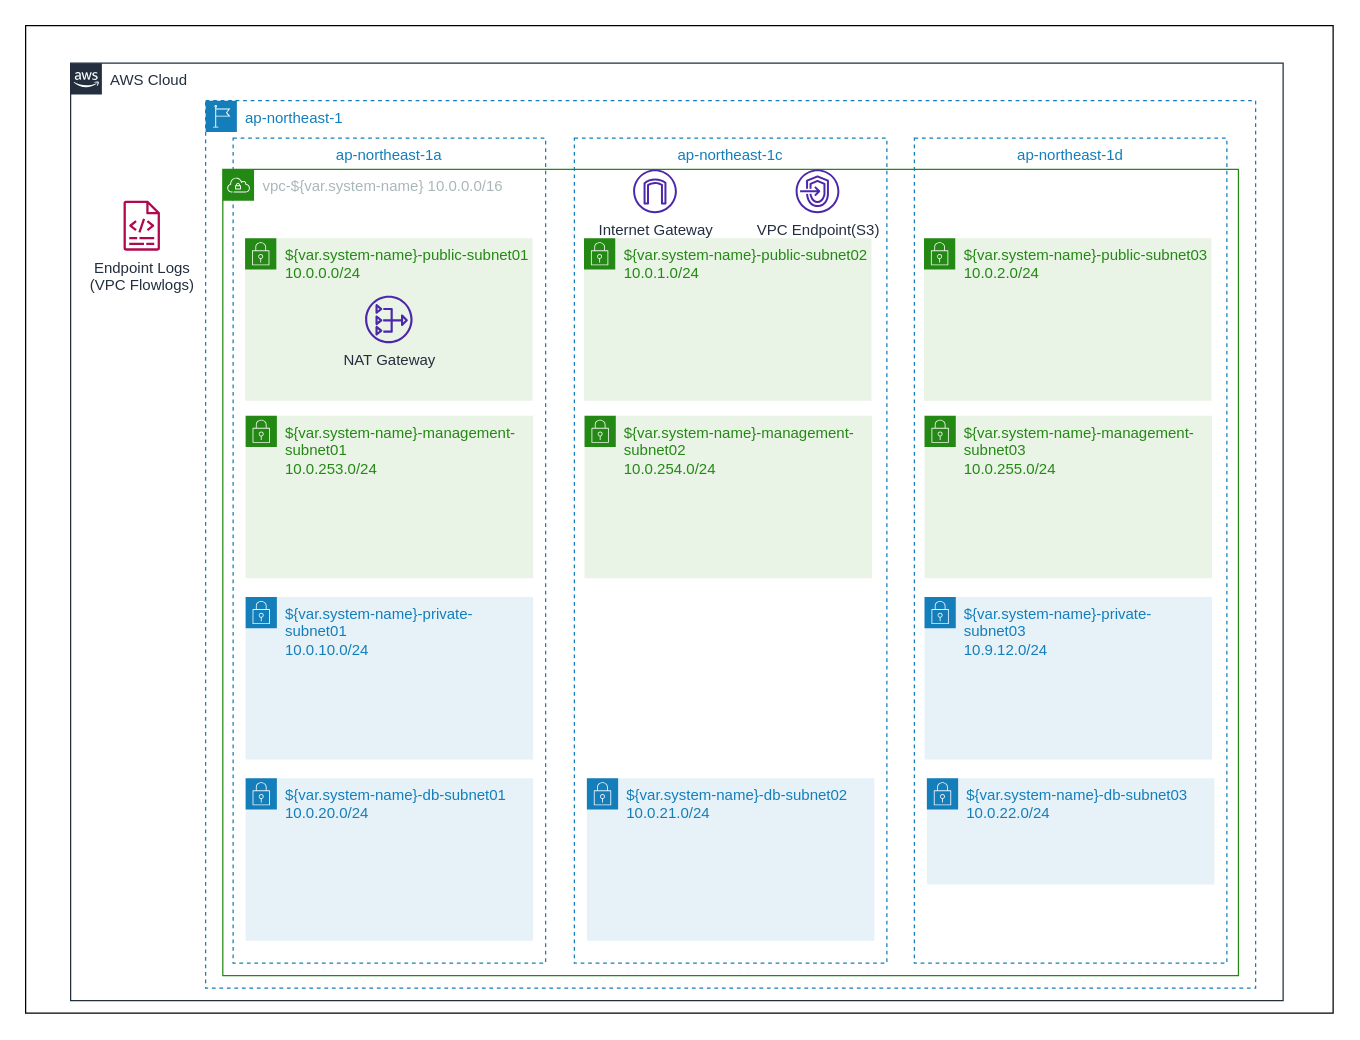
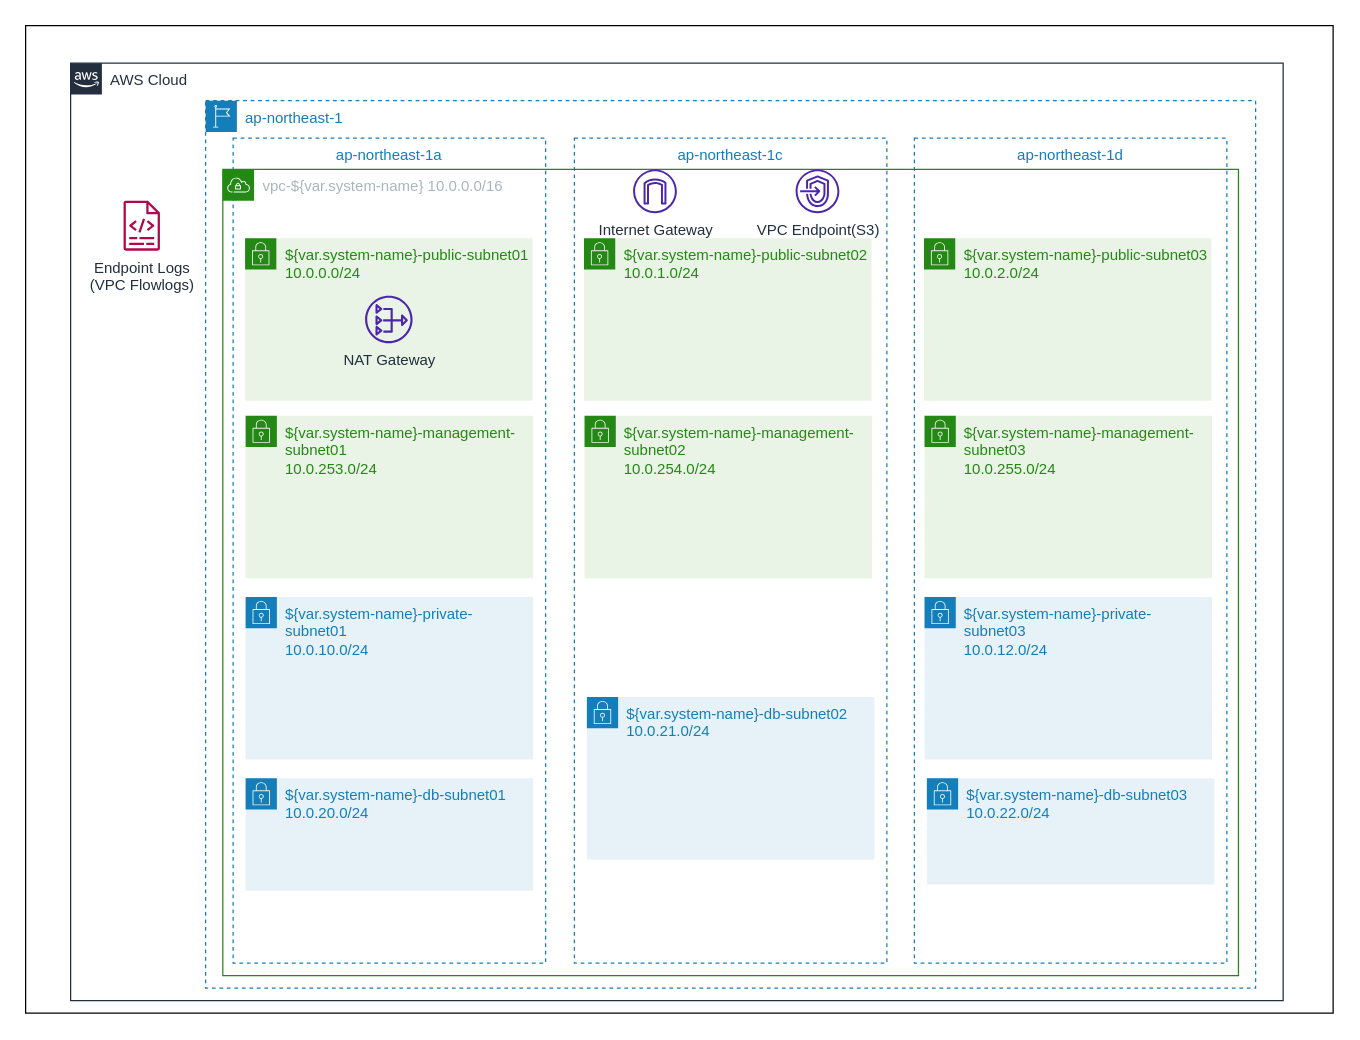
node "${var.system-name}-private-subnet03 10.9.12.0/24": label "${var.system-name}-private-subnet03 10.9.12.0/24" -> "${var.system-name}-private-subnet03 10.0.12.0/24"
node "${var.system-name}-db-subnet01 10.0.20.0/24": size 288x163 -> 288x113
node "${var.system-name}-db-subnet02 10.0.21.0/24": moved (731, 859) -> (731, 778)
